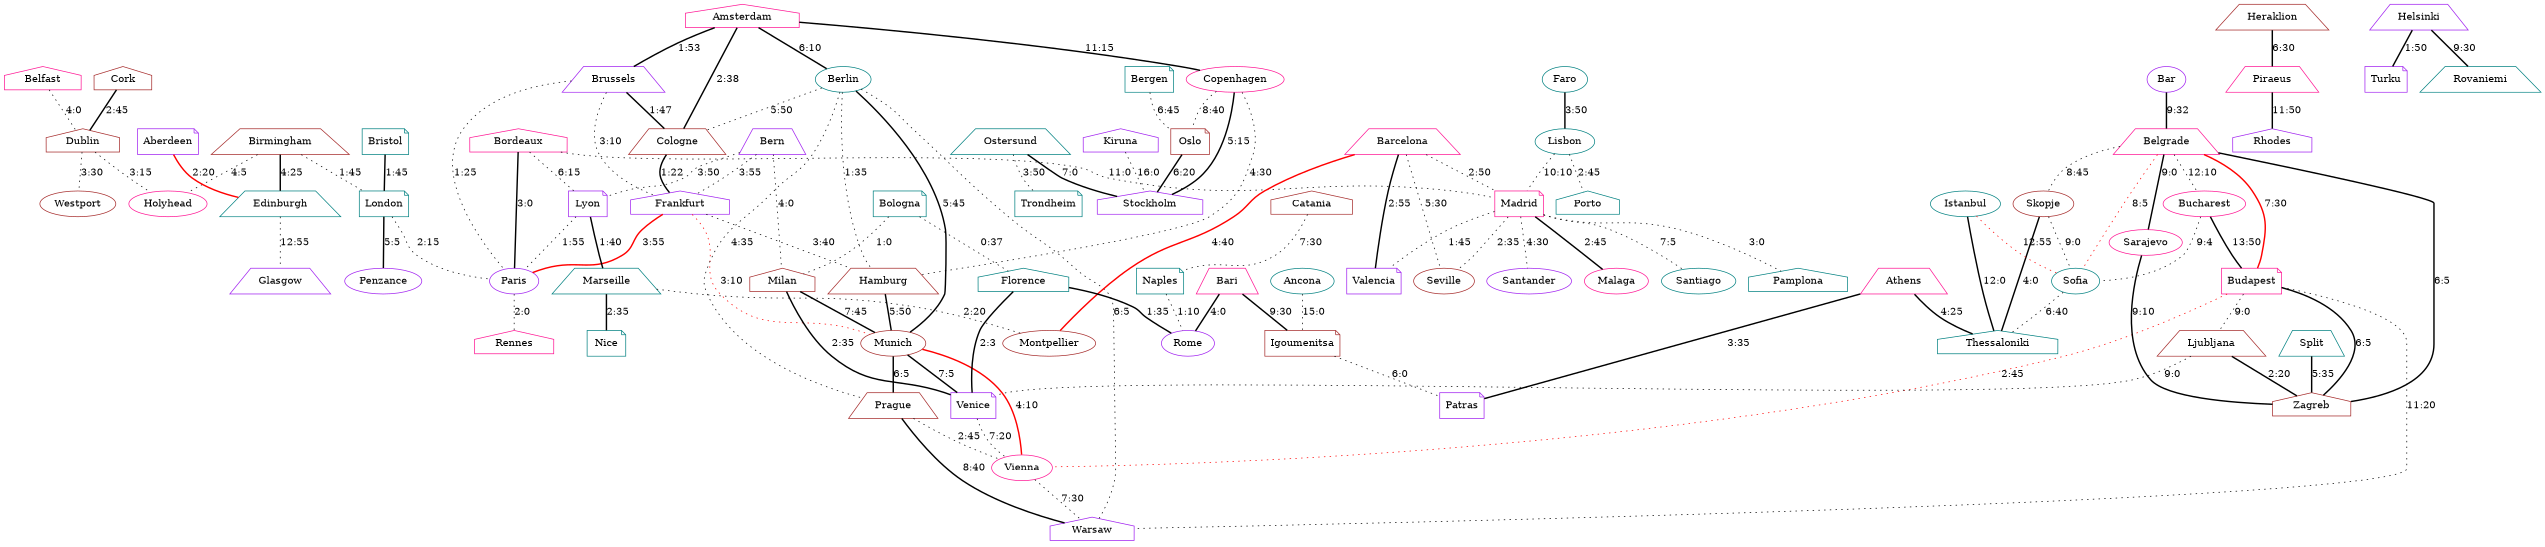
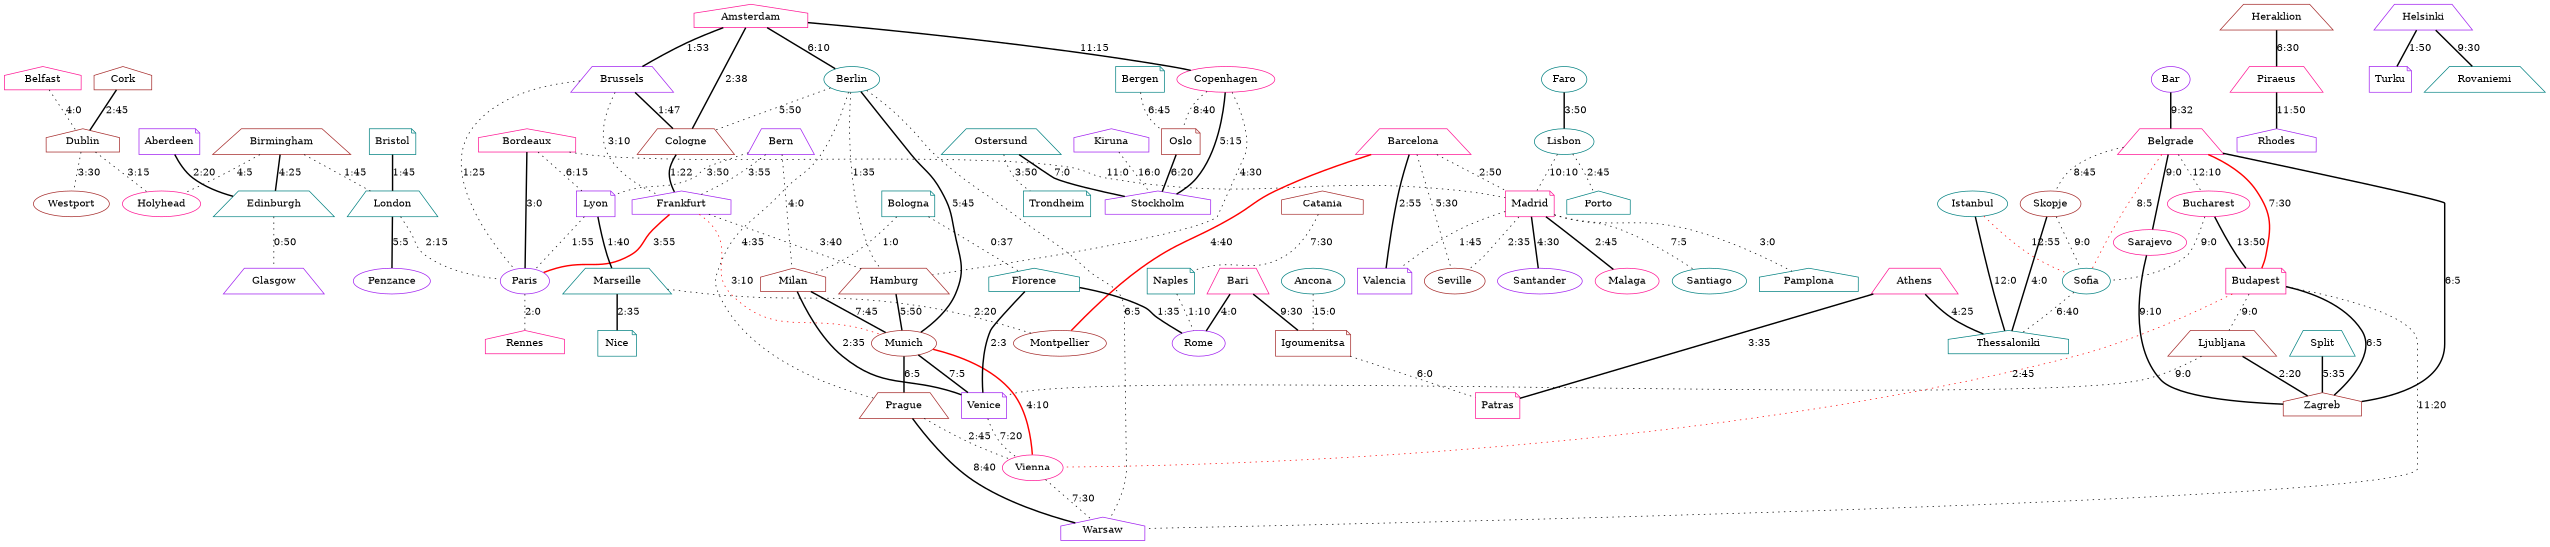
edge "Aberdeen" -- "Edinburgh": color red -> black
node "London": shape note -> trapezium
edge "Edinburgh" -- "Glasgow": label "12:55" -> "0:50"
edge "Madrid" -- "Santander": style dotted -> bold
edge "Bucharest" -- "Sofia": label "9:4" -> "9:0"
node "Patras": color purple -> deeppink
